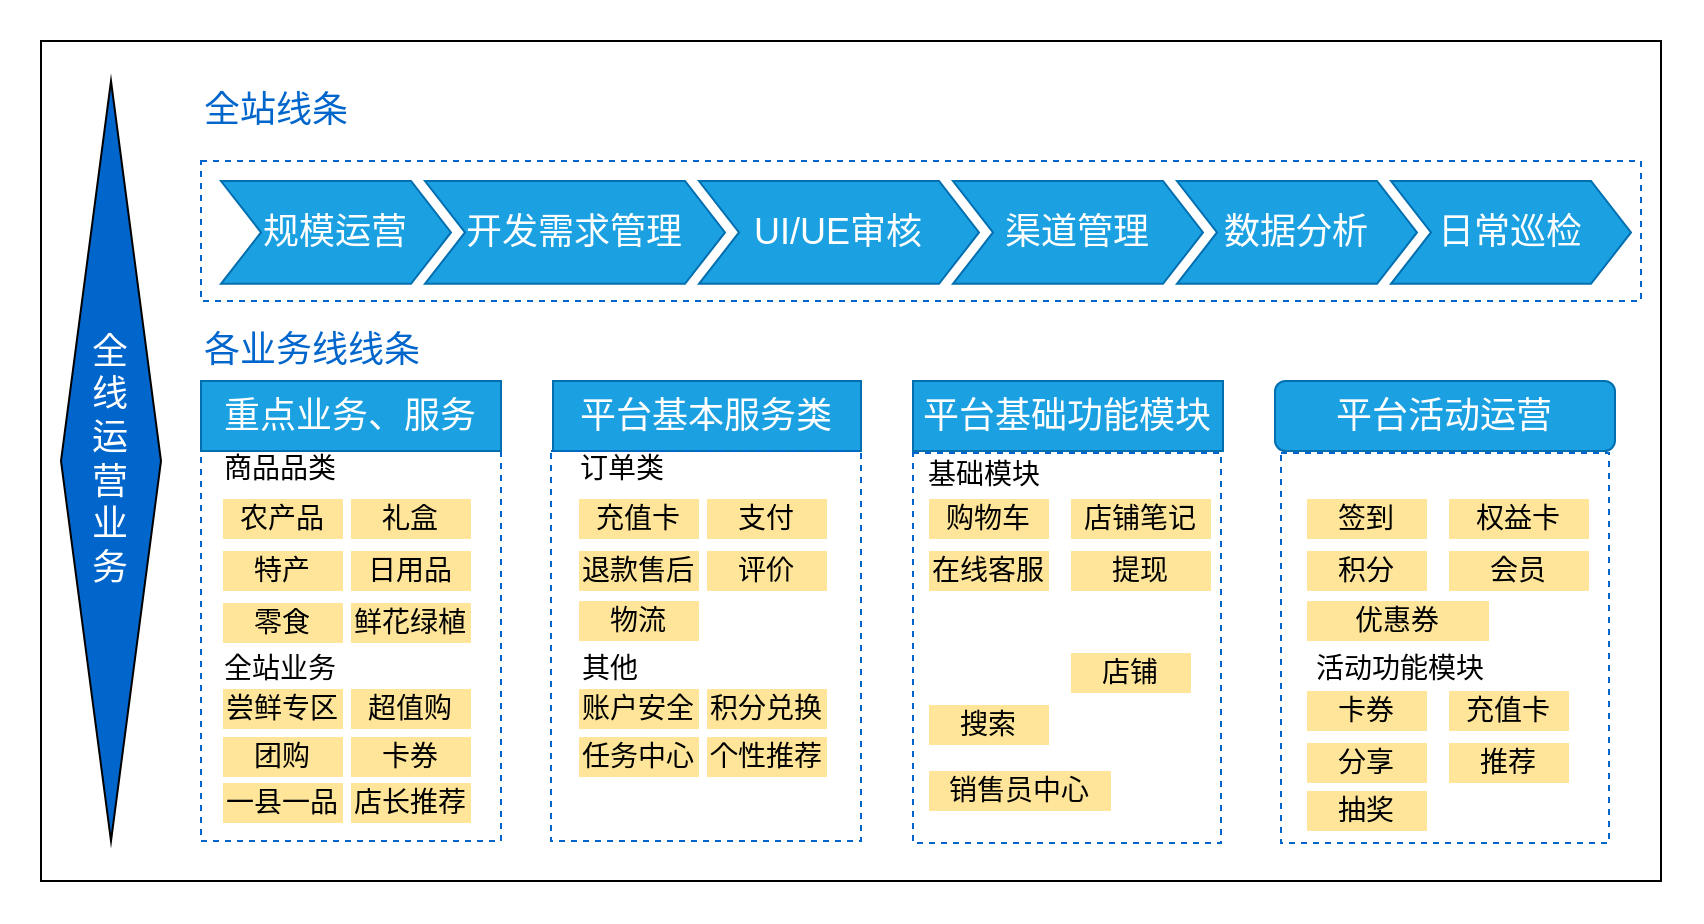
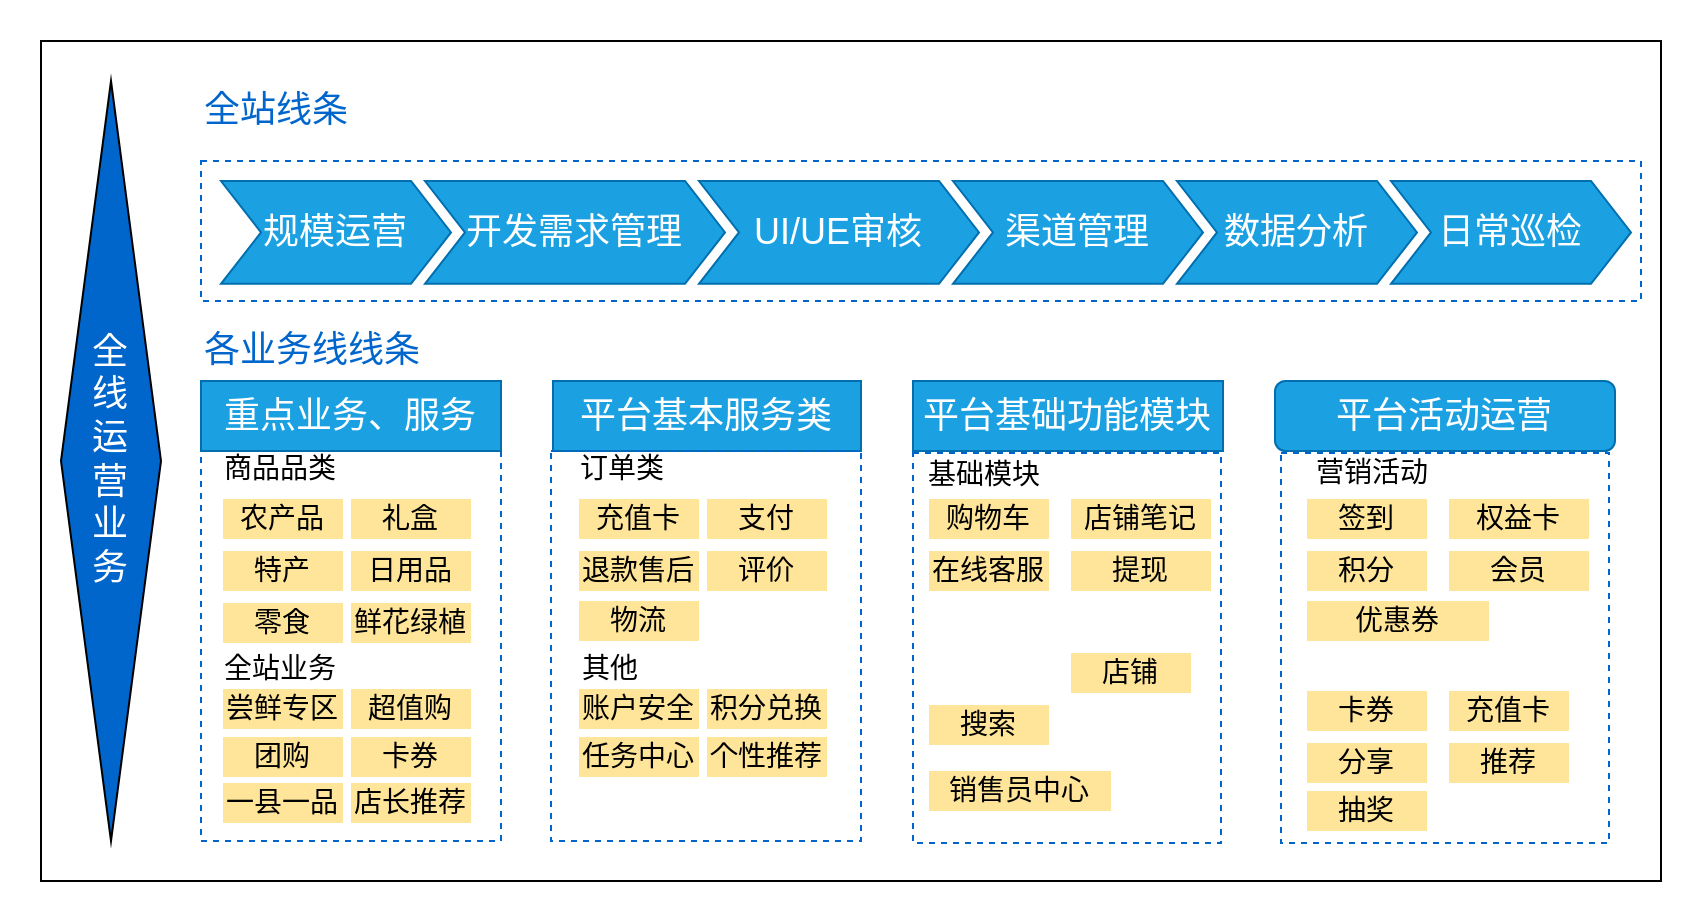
node "营销活动": added
node "活动功能模块": removed
